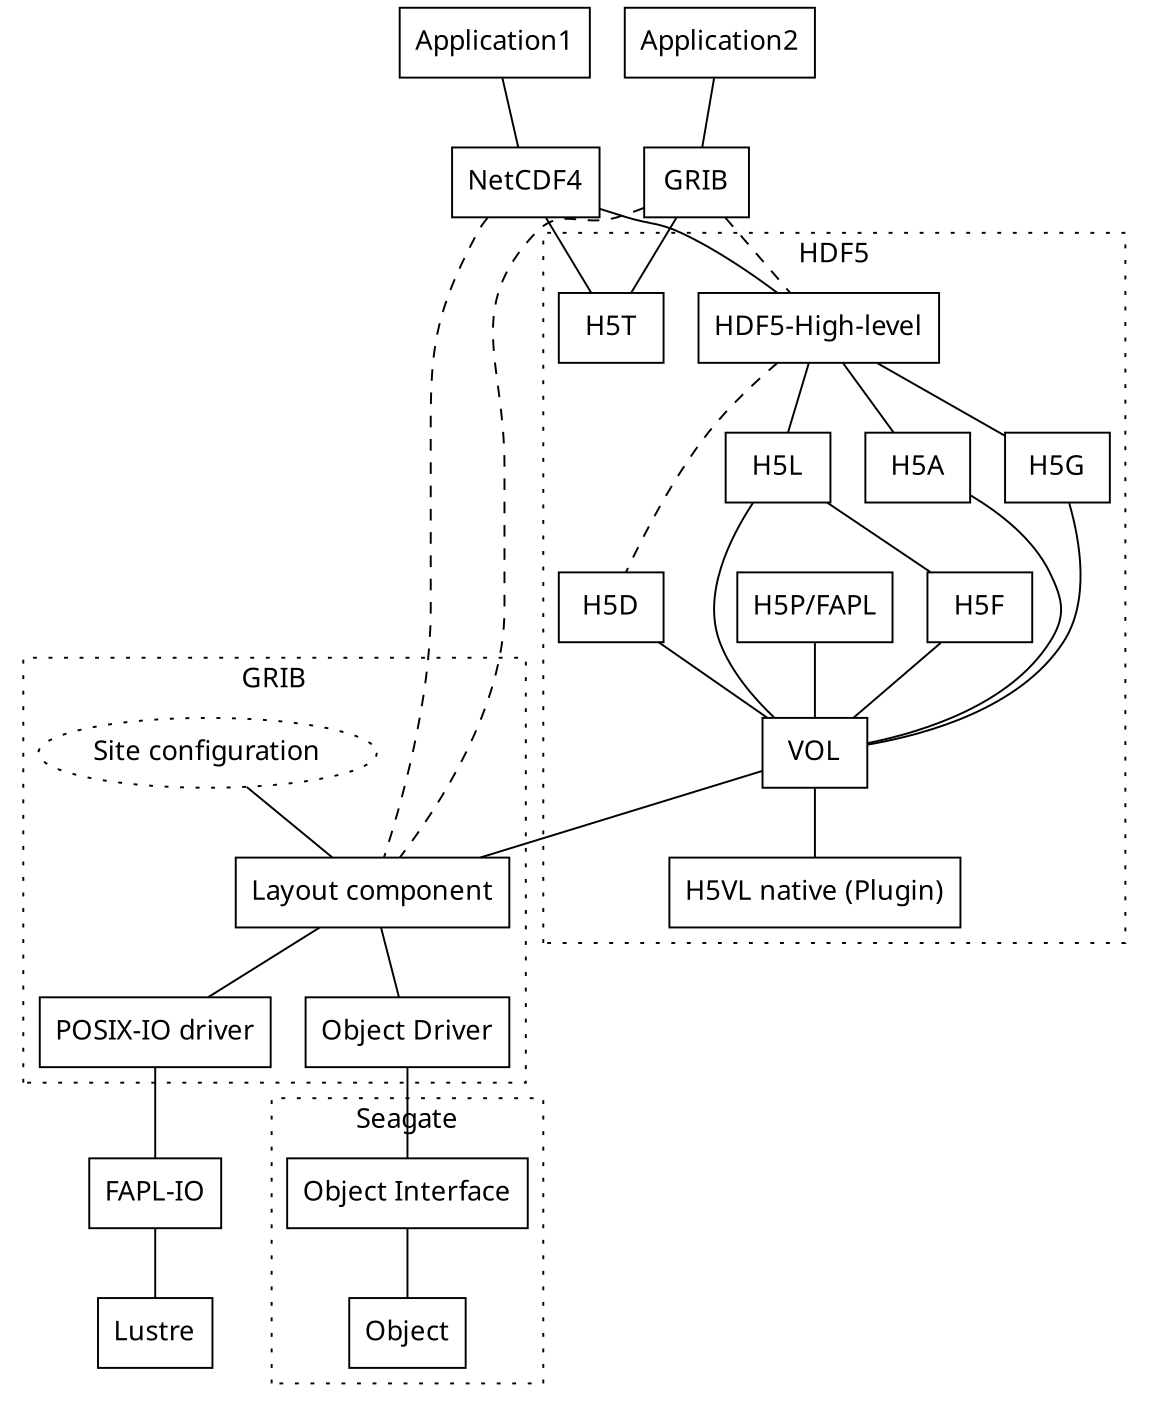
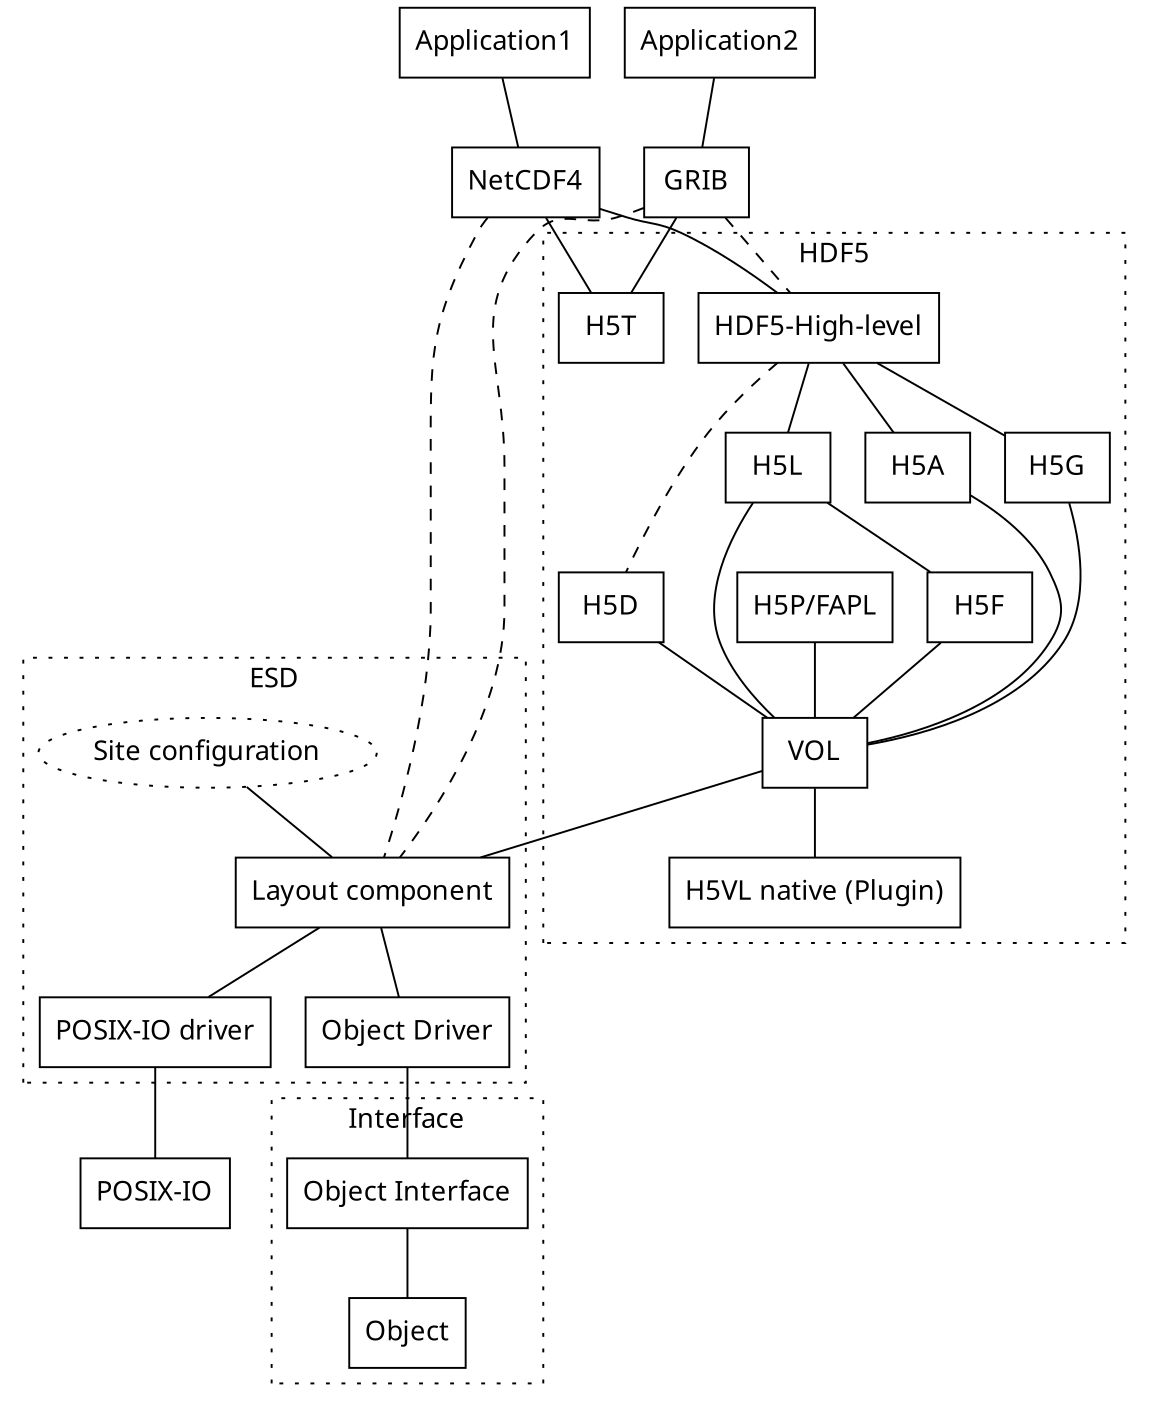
cluster "GRIB": label "GRIB" -> "ESD"
cluster "Seagate": label "Seagate" -> "Interface"
node "FAPL-IO": label "FAPL-IO" -> "POSIX-IO"
node "Lustre": removed
